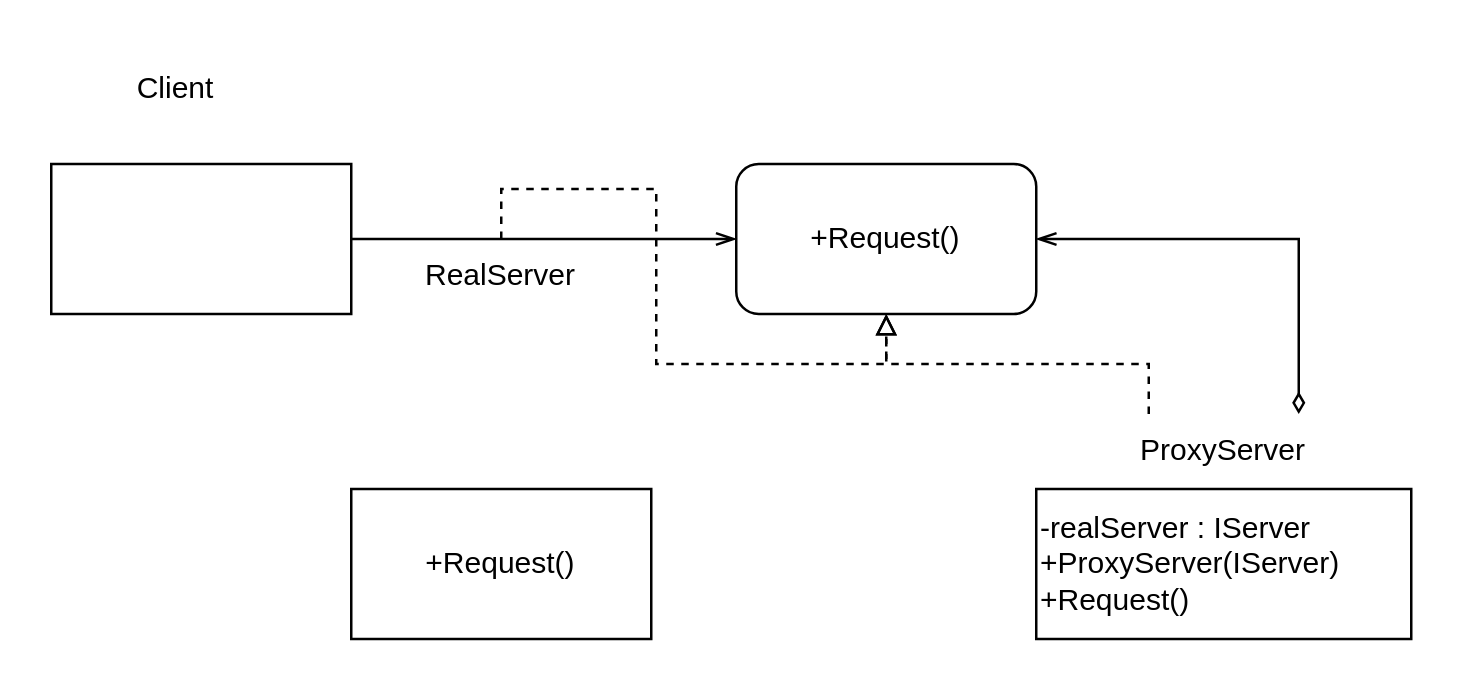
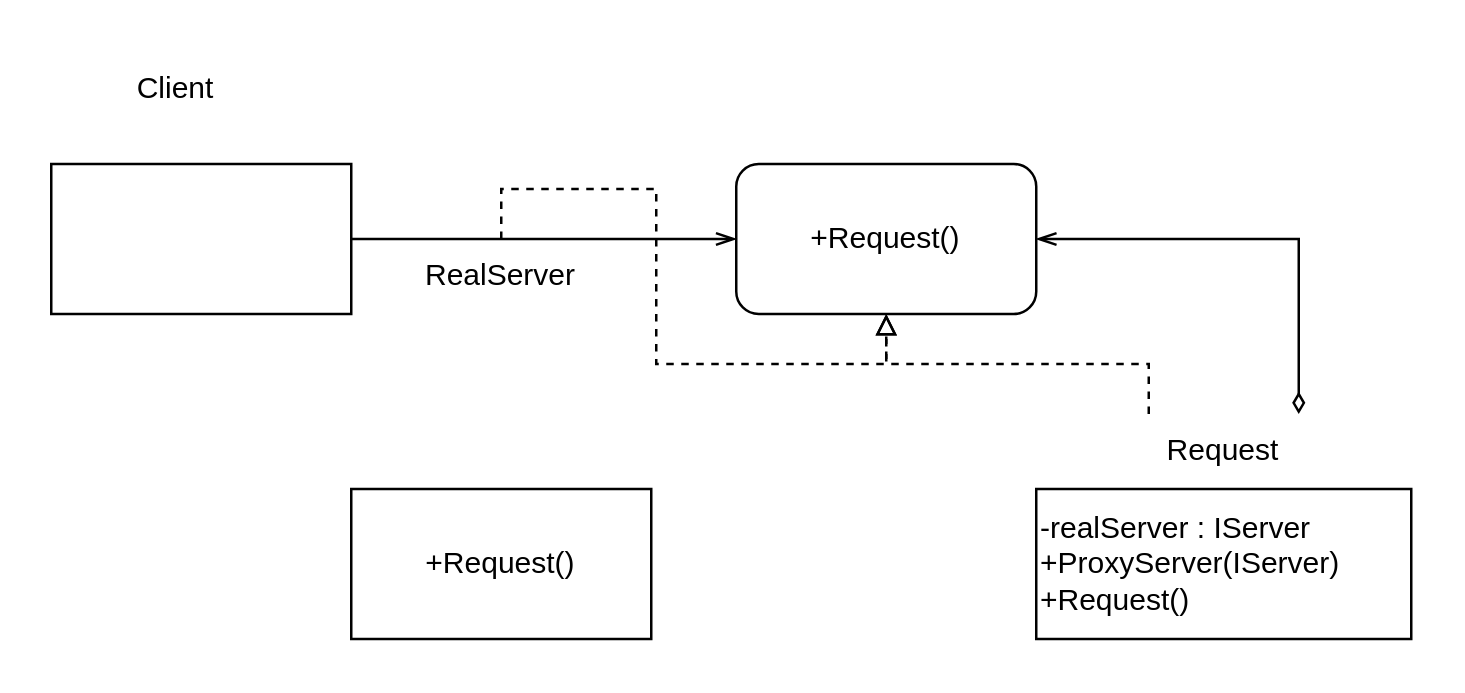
node "ProxyServer": label "ProxyServer" -> "Request"
